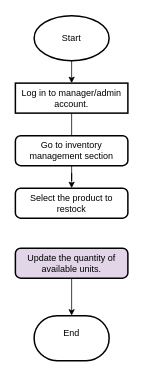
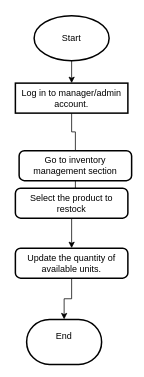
node "Go to inventory management section": moved (72, 150) -> (75, 165)
edge "Select the product to restock" -> "Update the quantity of available units.": added
node "Update the quantity of available units.": fillcolor #e1d5e7 -> #ffffff
node "End": moved (72, 338) -> (64, 342)
